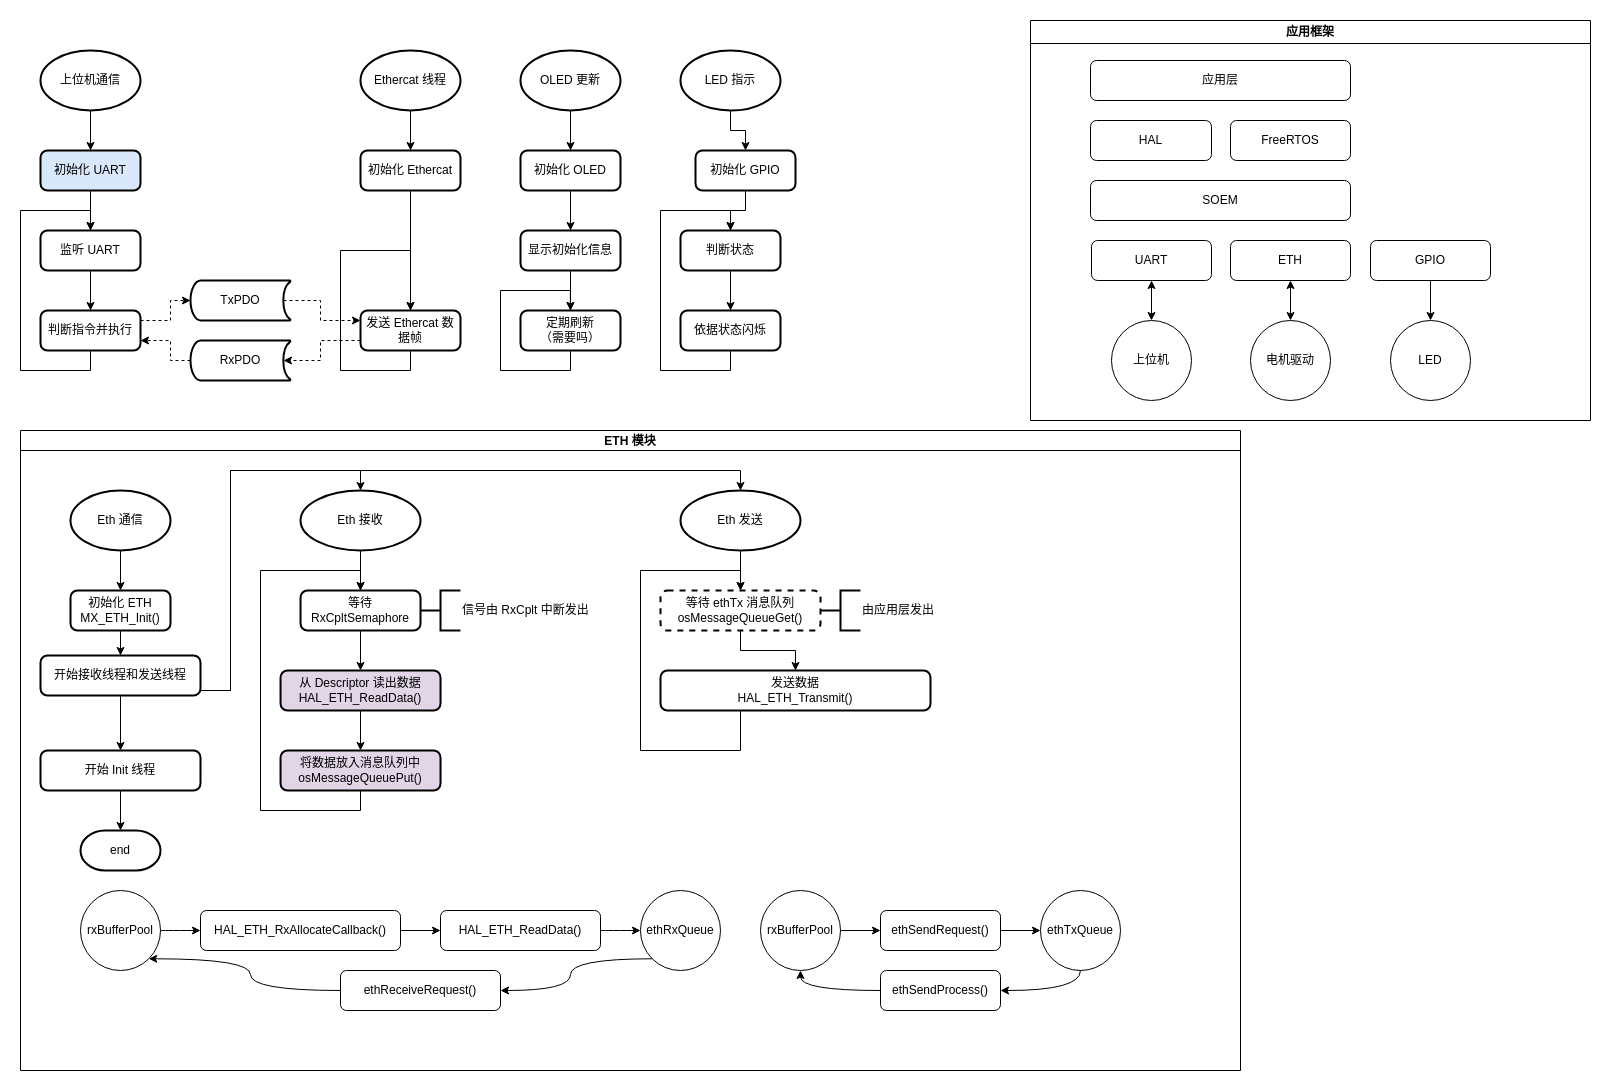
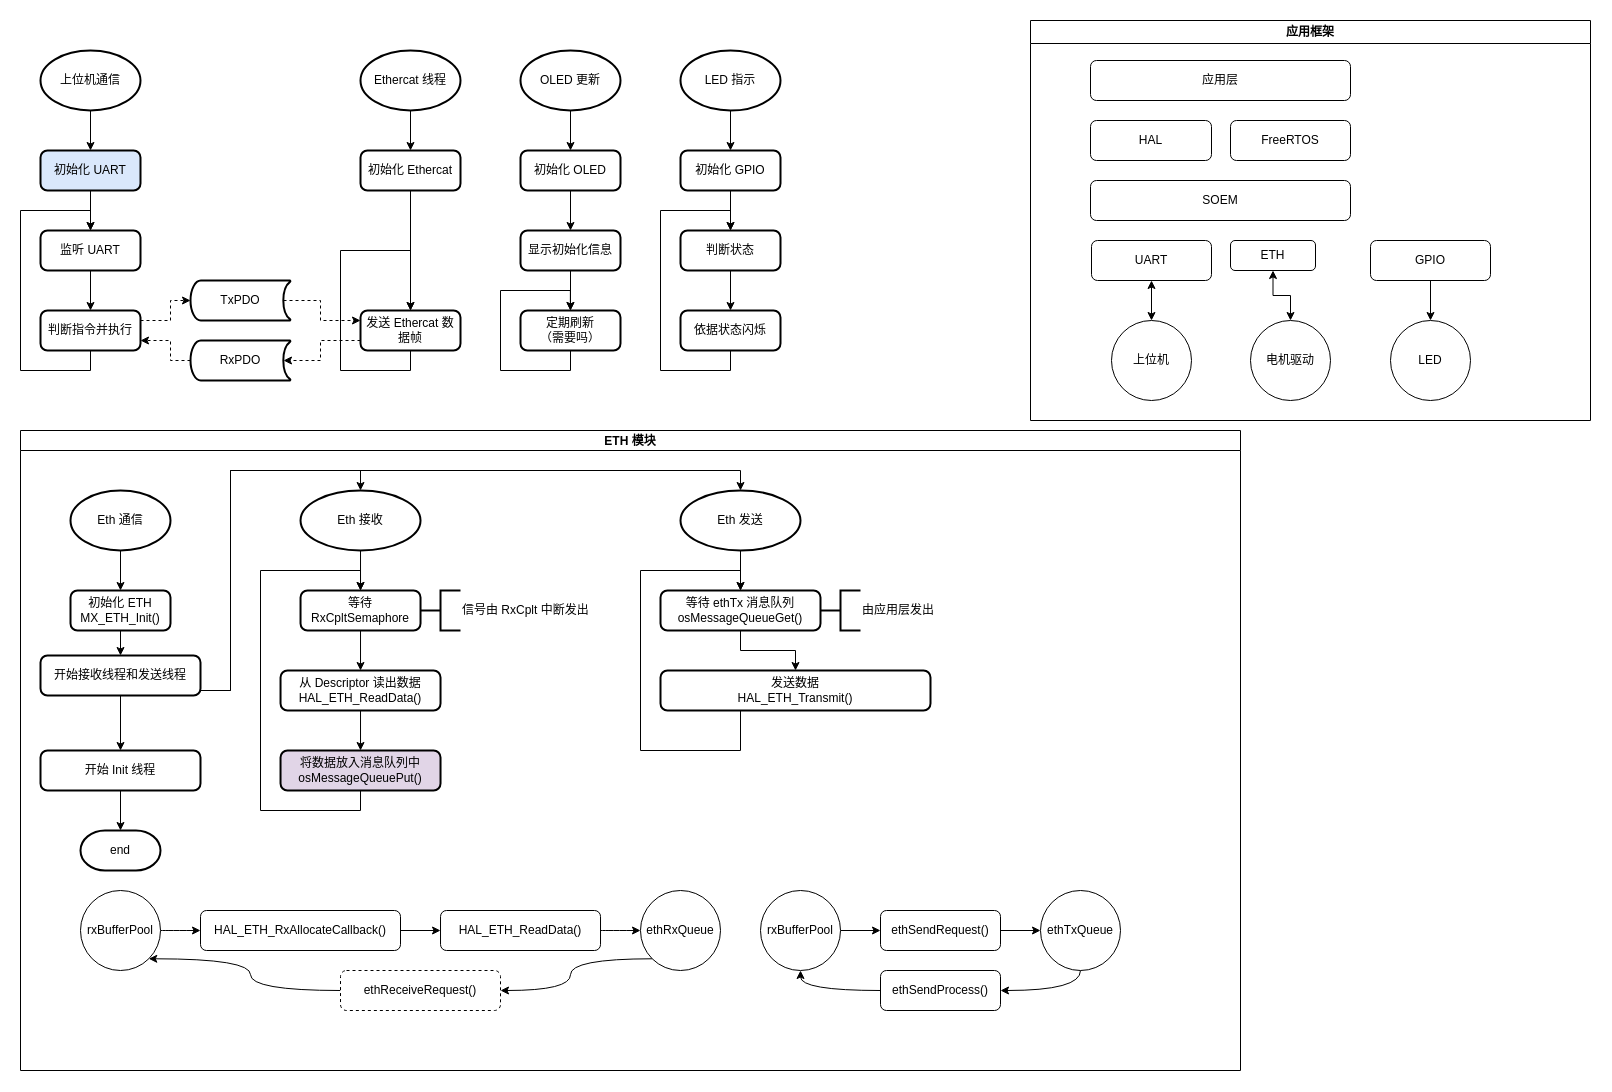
node "初始化 GPIO": moved (746, 171) -> (731, 171)
node "ETH": size 120x40 -> 85x30
node "等待 ethTx 消息队列 osMessageQueueGet()": style dashed -> solid
node "从 Descriptor 读出数据 HAL_ETH_ReadData()": fillcolor #e1d5e7 -> #ffffff
node "ethReceiveRequest()": style solid -> dashed
